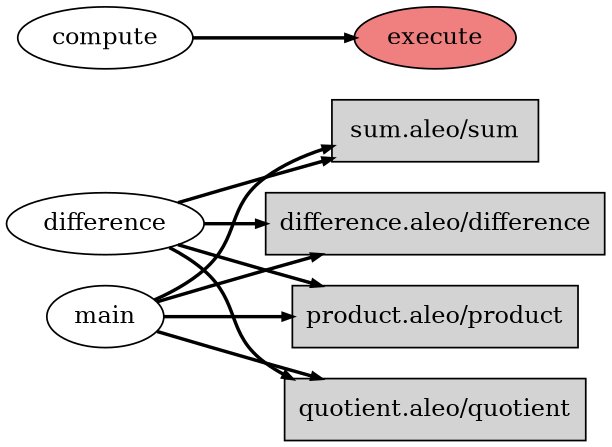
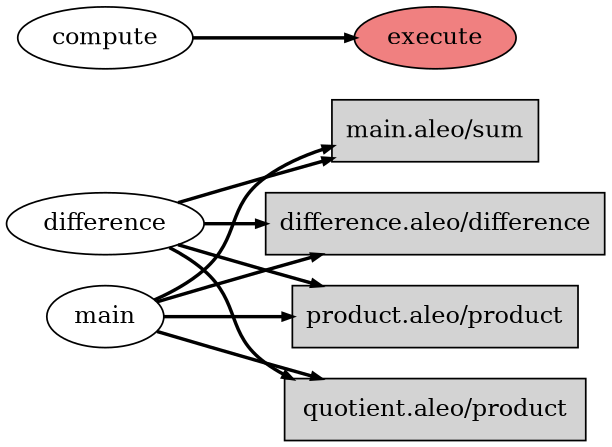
node "sum.aleo/sum": label "sum.aleo/sum" -> "main.aleo/sum"
node "quotient.aleo/quotient": label "quotient.aleo/quotient" -> "quotient.aleo/product"
